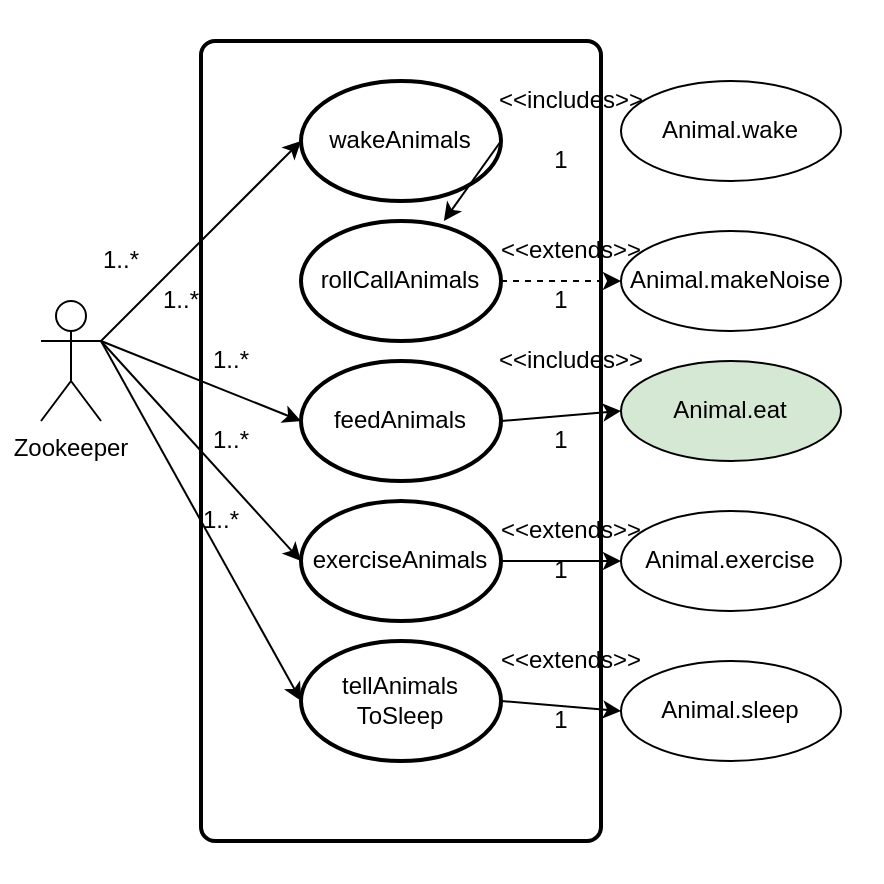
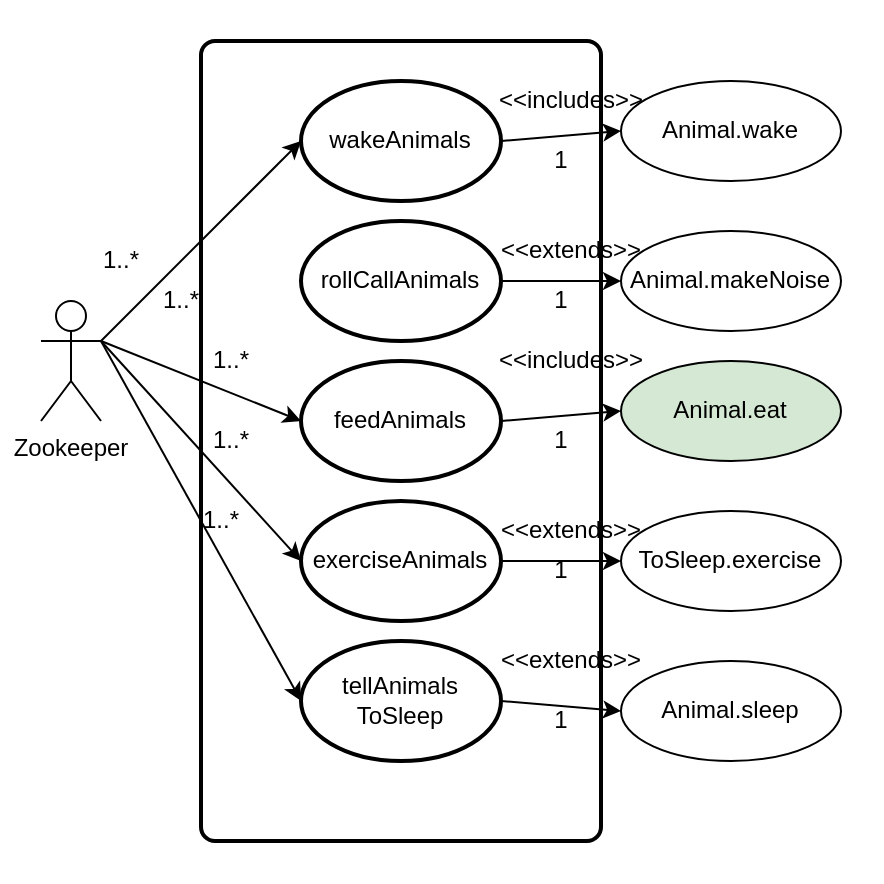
edge "wakeAnimals" -> "rollCallAnimals": now "wakeAnimals" -> "Animal.wake"
edge "rollCallAnimals" -> "Animal.makeNoise": style dashed -> solid
node "Animal.exercise": label "Animal.exercise" -> "ToSleep.exercise"
